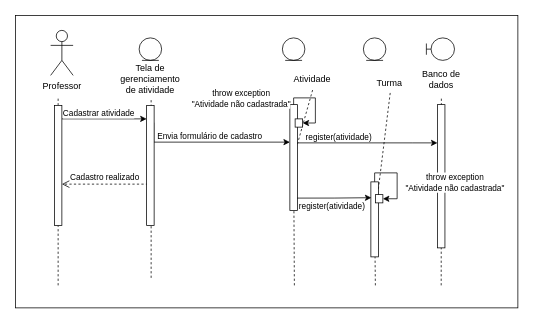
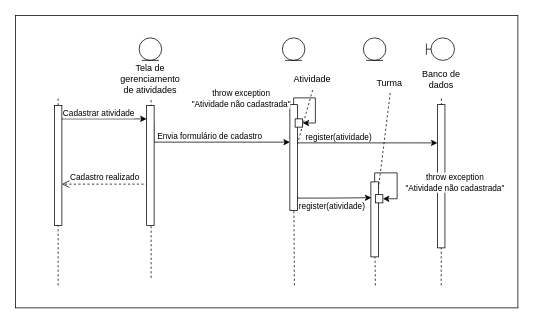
node "Professor": removed
node "Tela de gerenciamento de atividade": label "Tela de gerenciamento de atividade" -> "Tela de gerenciamento de atividades"
